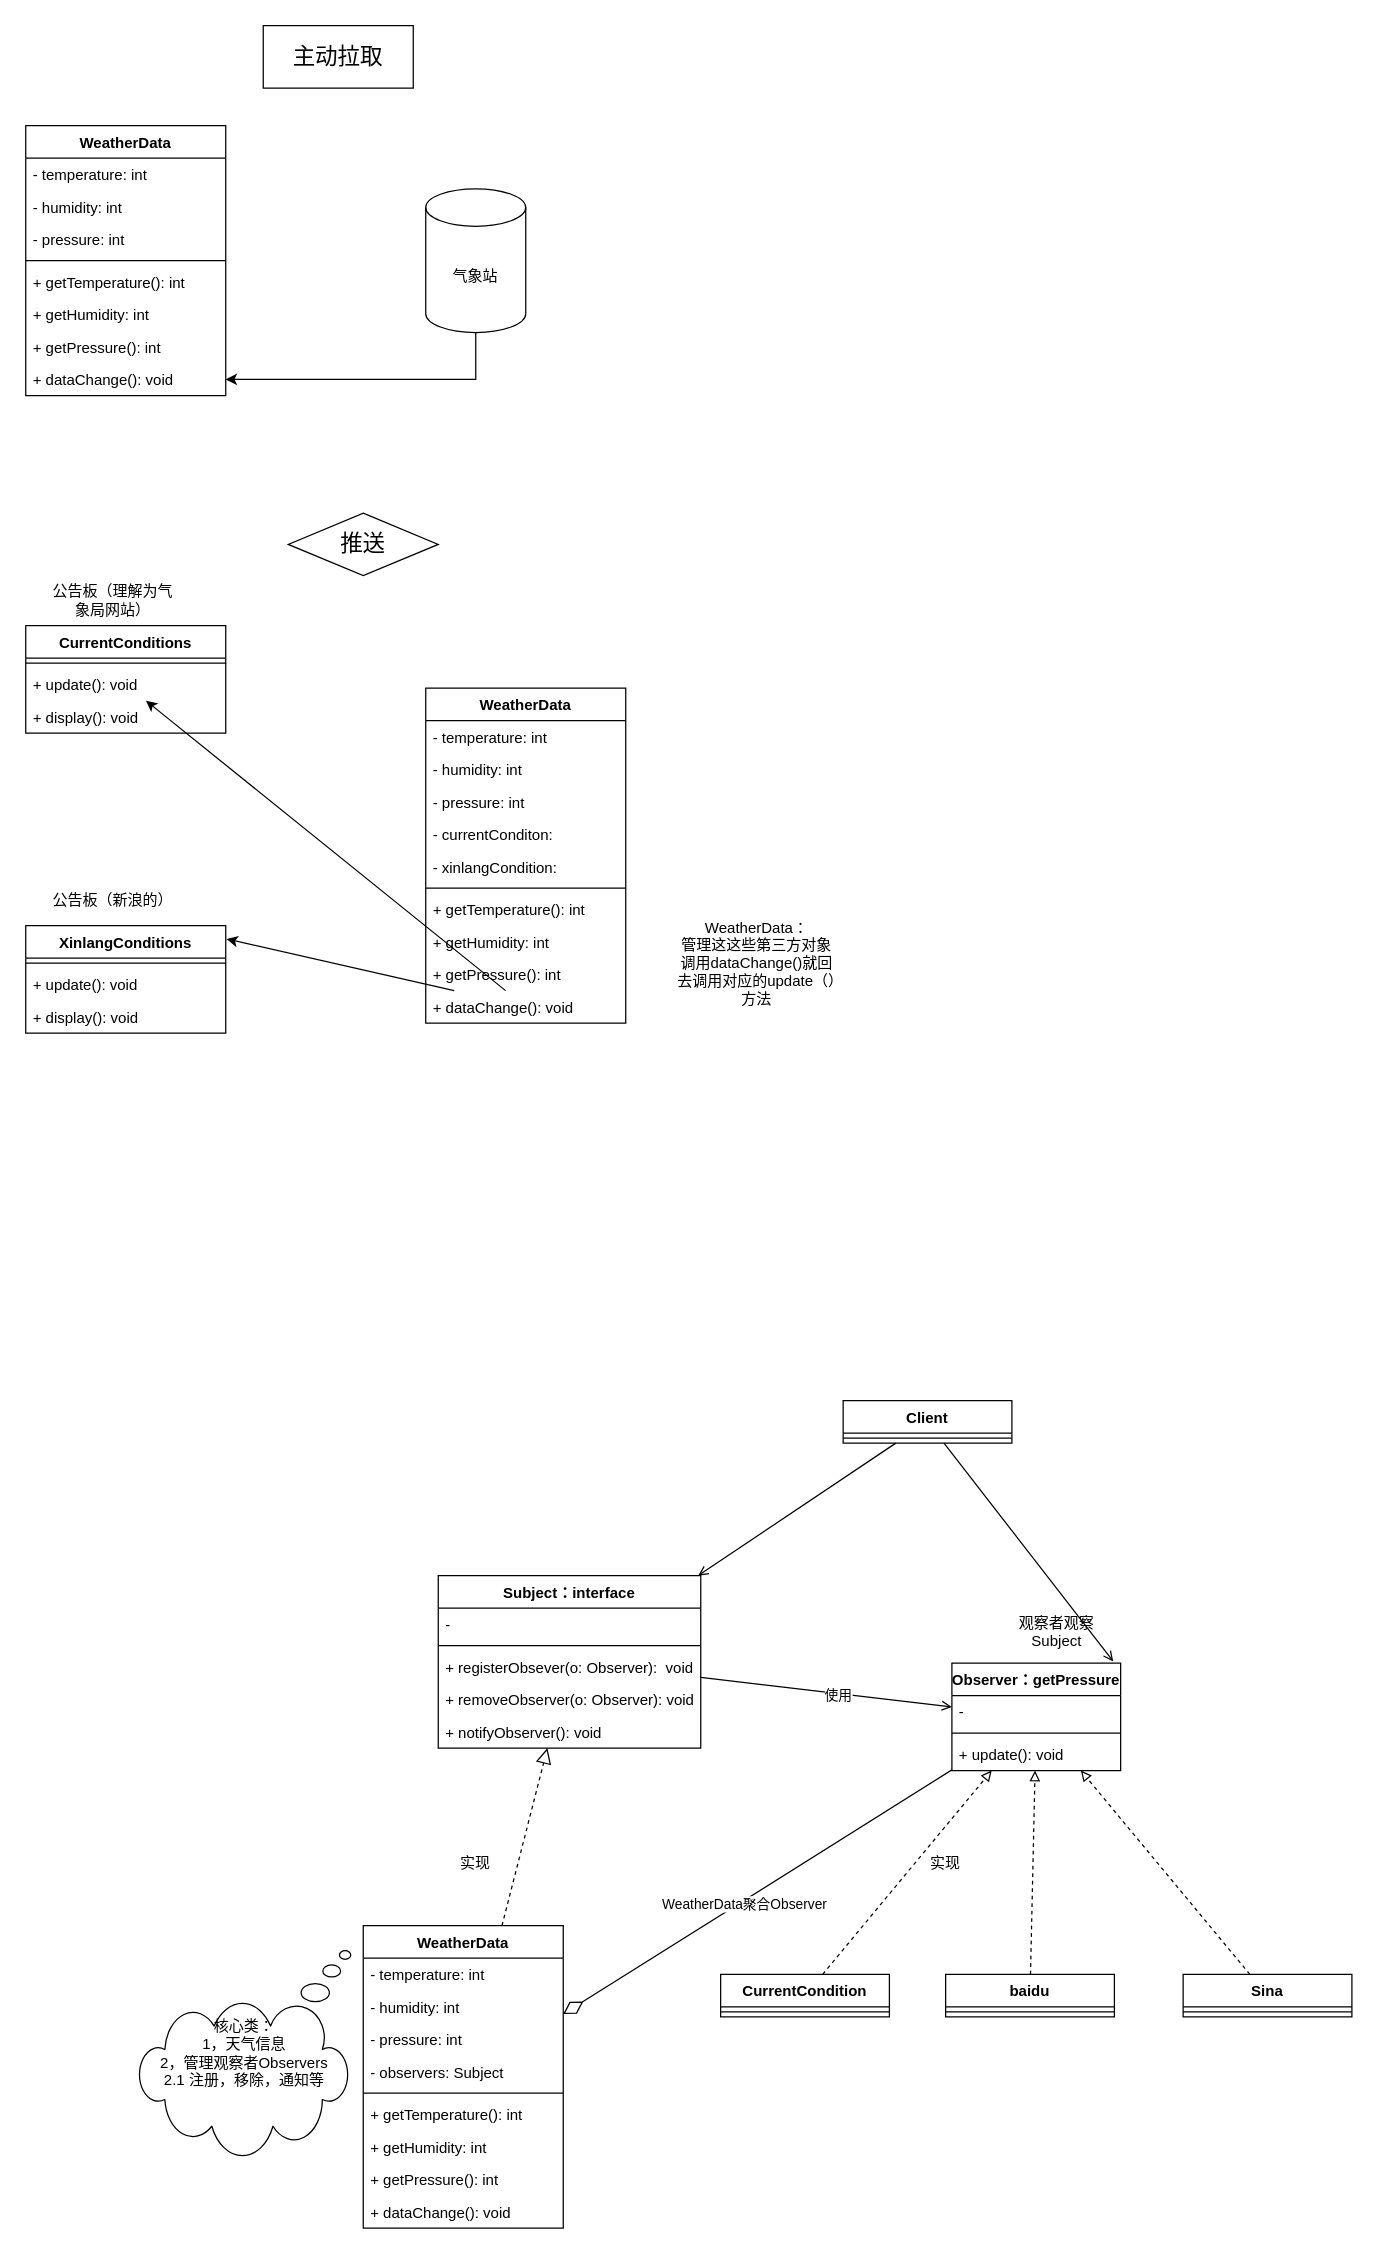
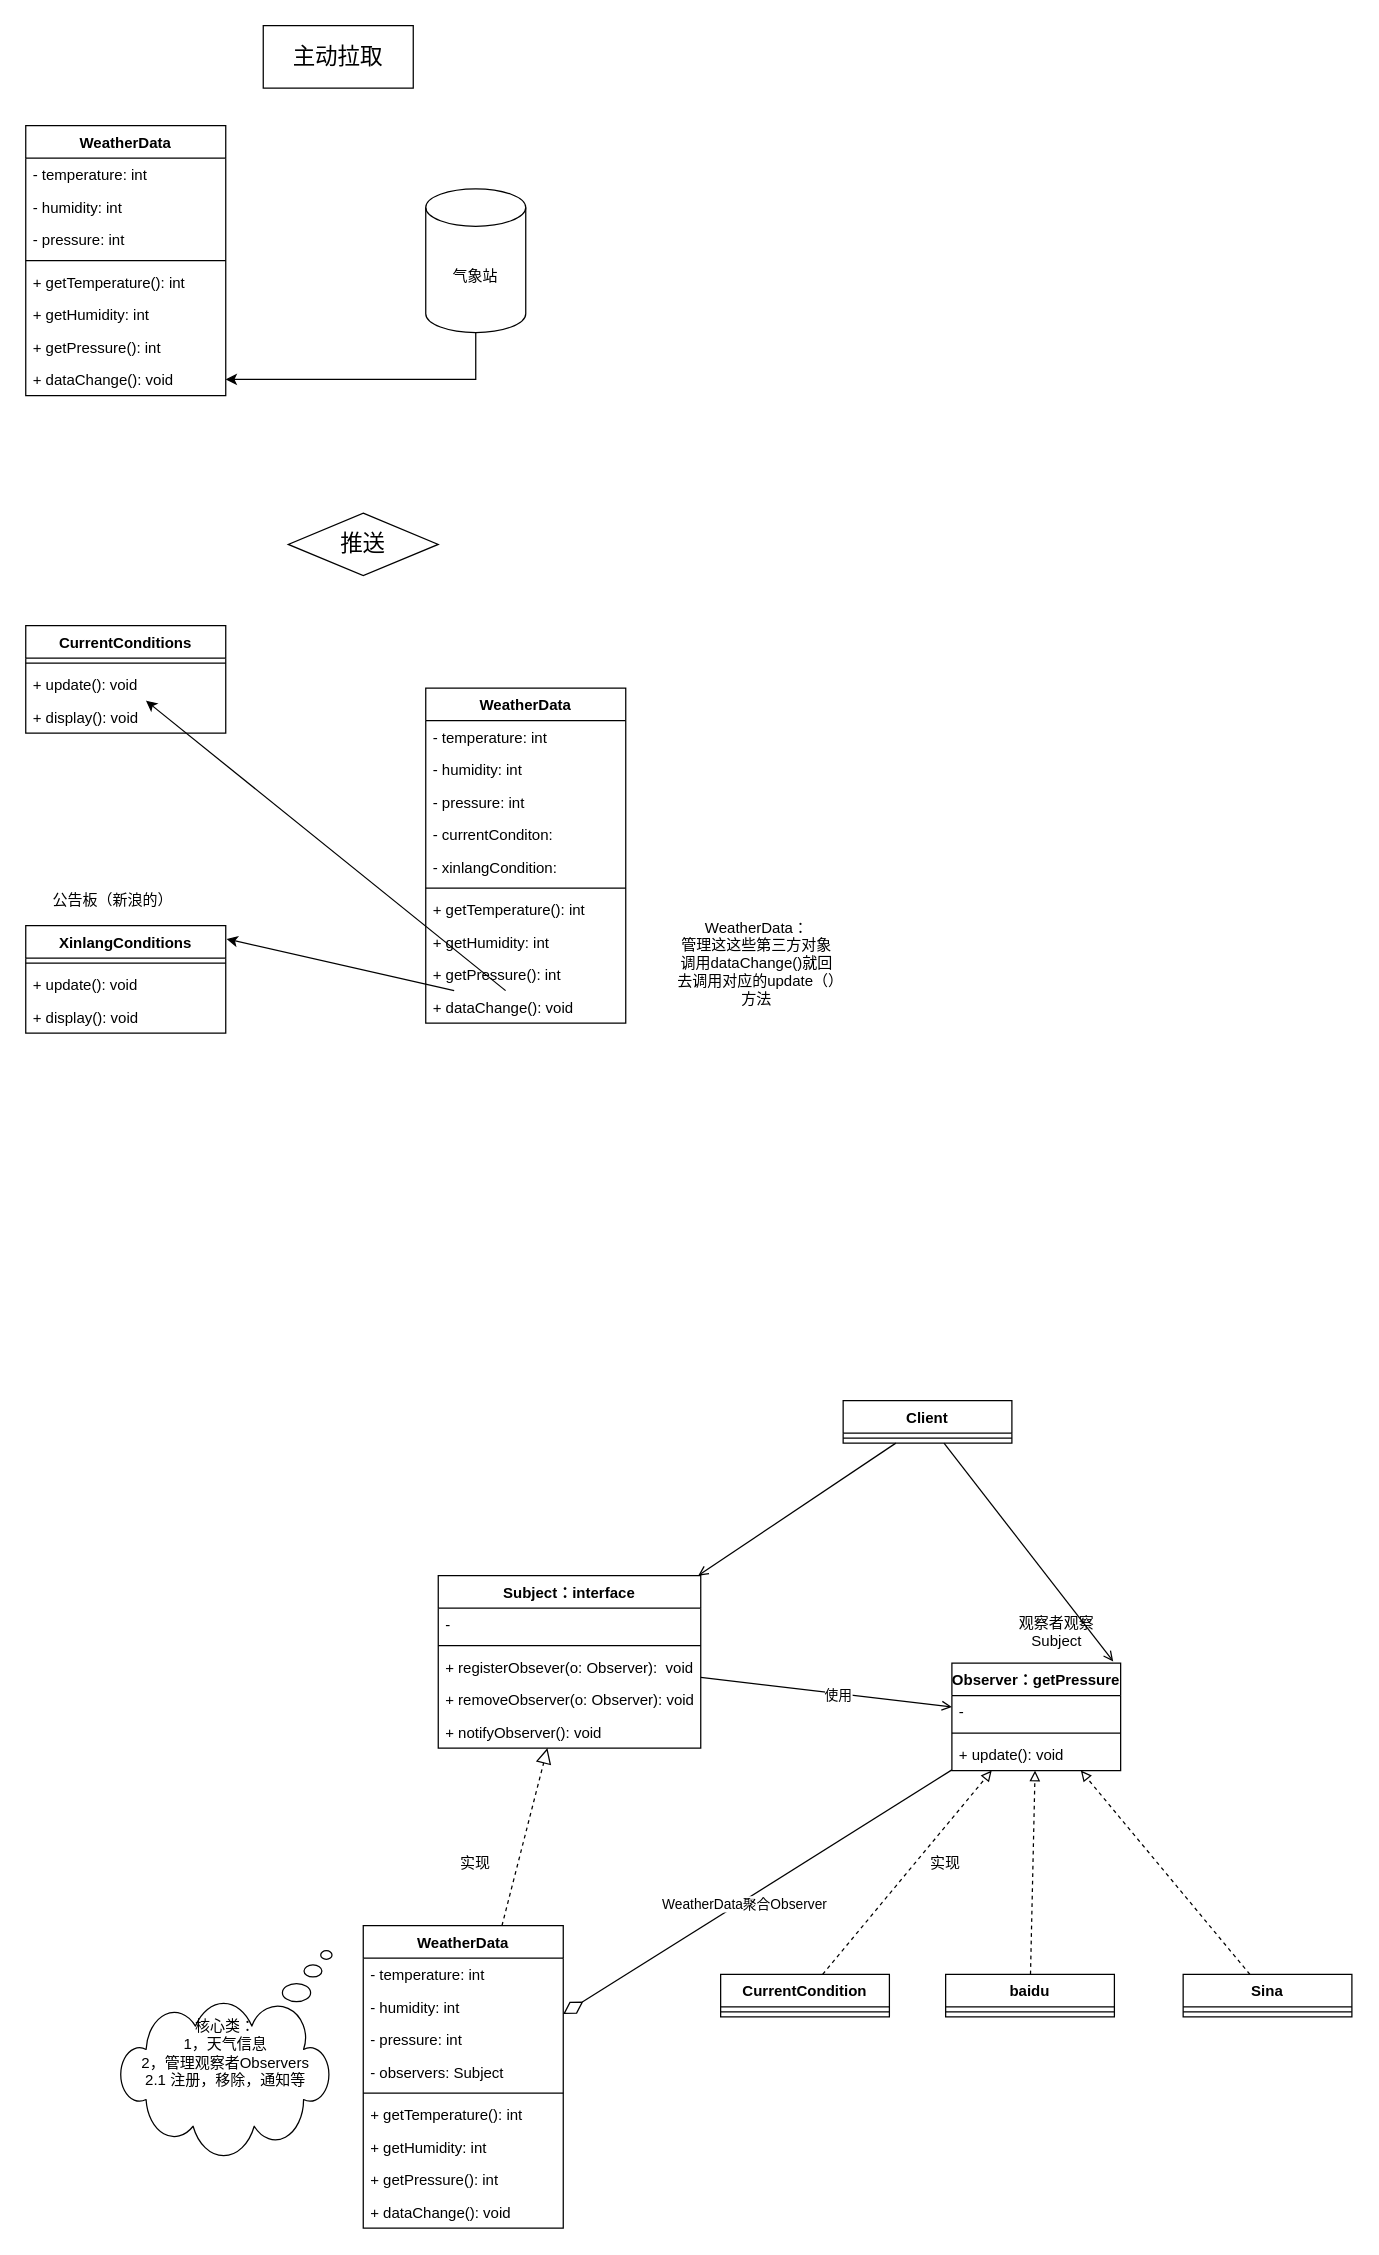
node "公告板（理解为气象局网站）": removed
node "核心类： 1，天气信息 2，管理观察者Observers 2.1 注册，移除，通知等": moved (244, 2053) -> (226, 2053)
